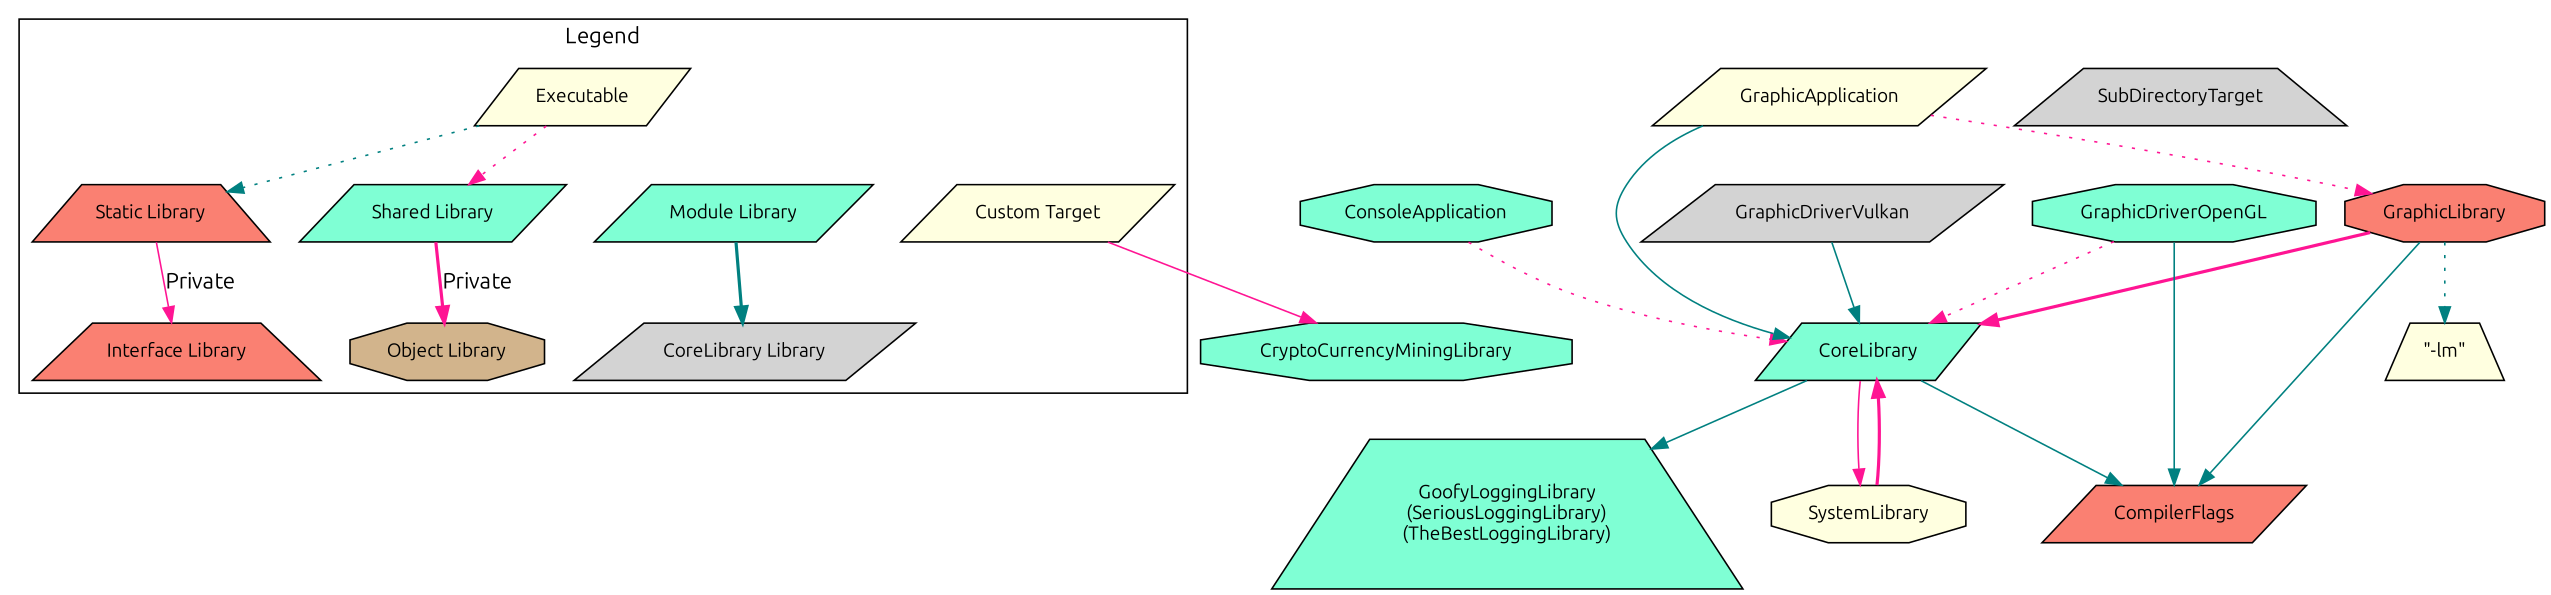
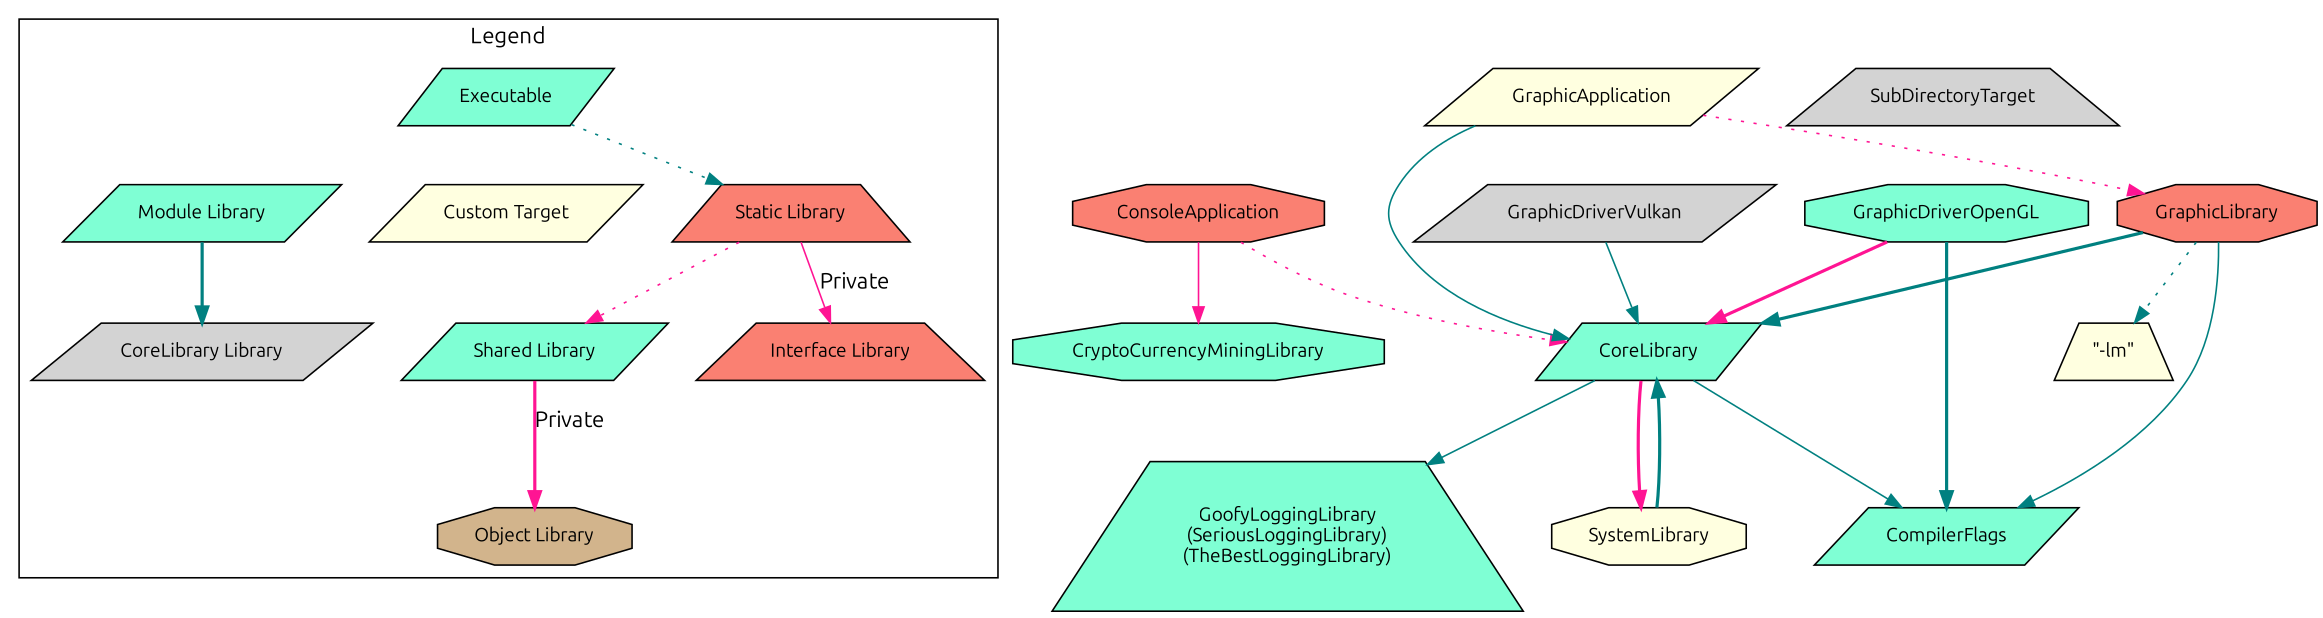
node "Executable": fillcolor lightyellow -> aquamarine
edge "Executable" -> "Shared Library": now "Static Library" -> "Shared Library"
node "ConsoleApplication": fillcolor aquamarine -> salmon
edge "GraphicLibrary" -> "CoreLibrary": color deeppink -> teal
edge "GraphicDriverOpenGL" -> "CoreLibrary": style dotted -> bold
edge "Custom Target" -> "CryptoCurrencyMiningLibrary": now "ConsoleApplication" -> "CryptoCurrencyMiningLibrary"
edge "GraphicDriverOpenGL" -> "CompilerFlags": style solid -> bold
edge "CoreLibrary" -> "SystemLibrary": style solid -> bold
edge "SystemLibrary" -> "CoreLibrary": color deeppink -> teal
node "CompilerFlags": fillcolor salmon -> aquamarine
